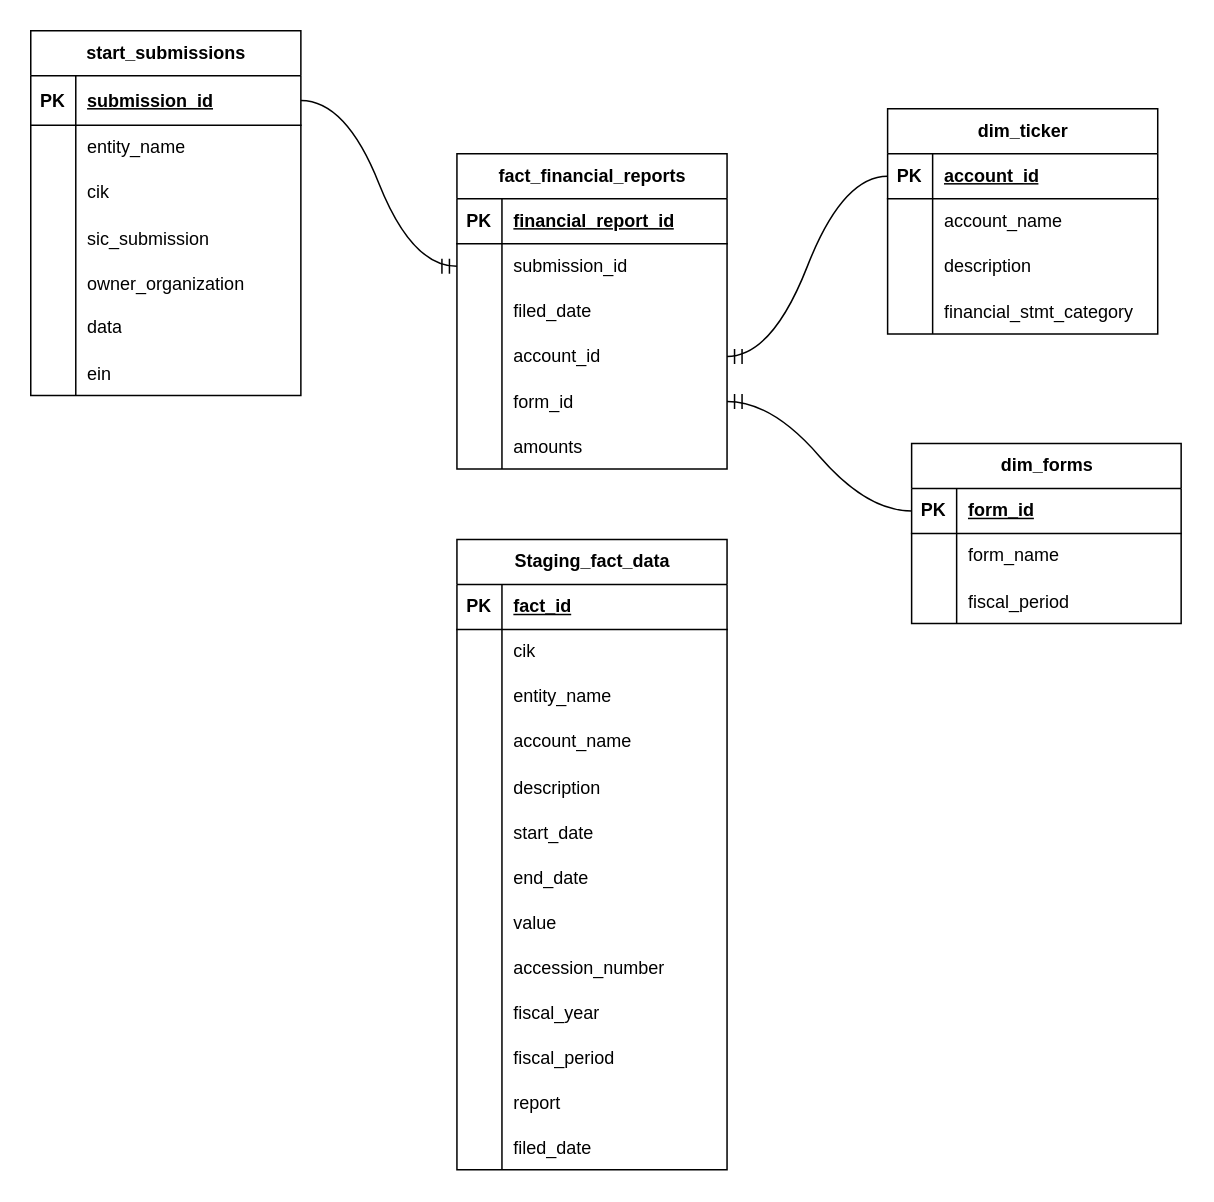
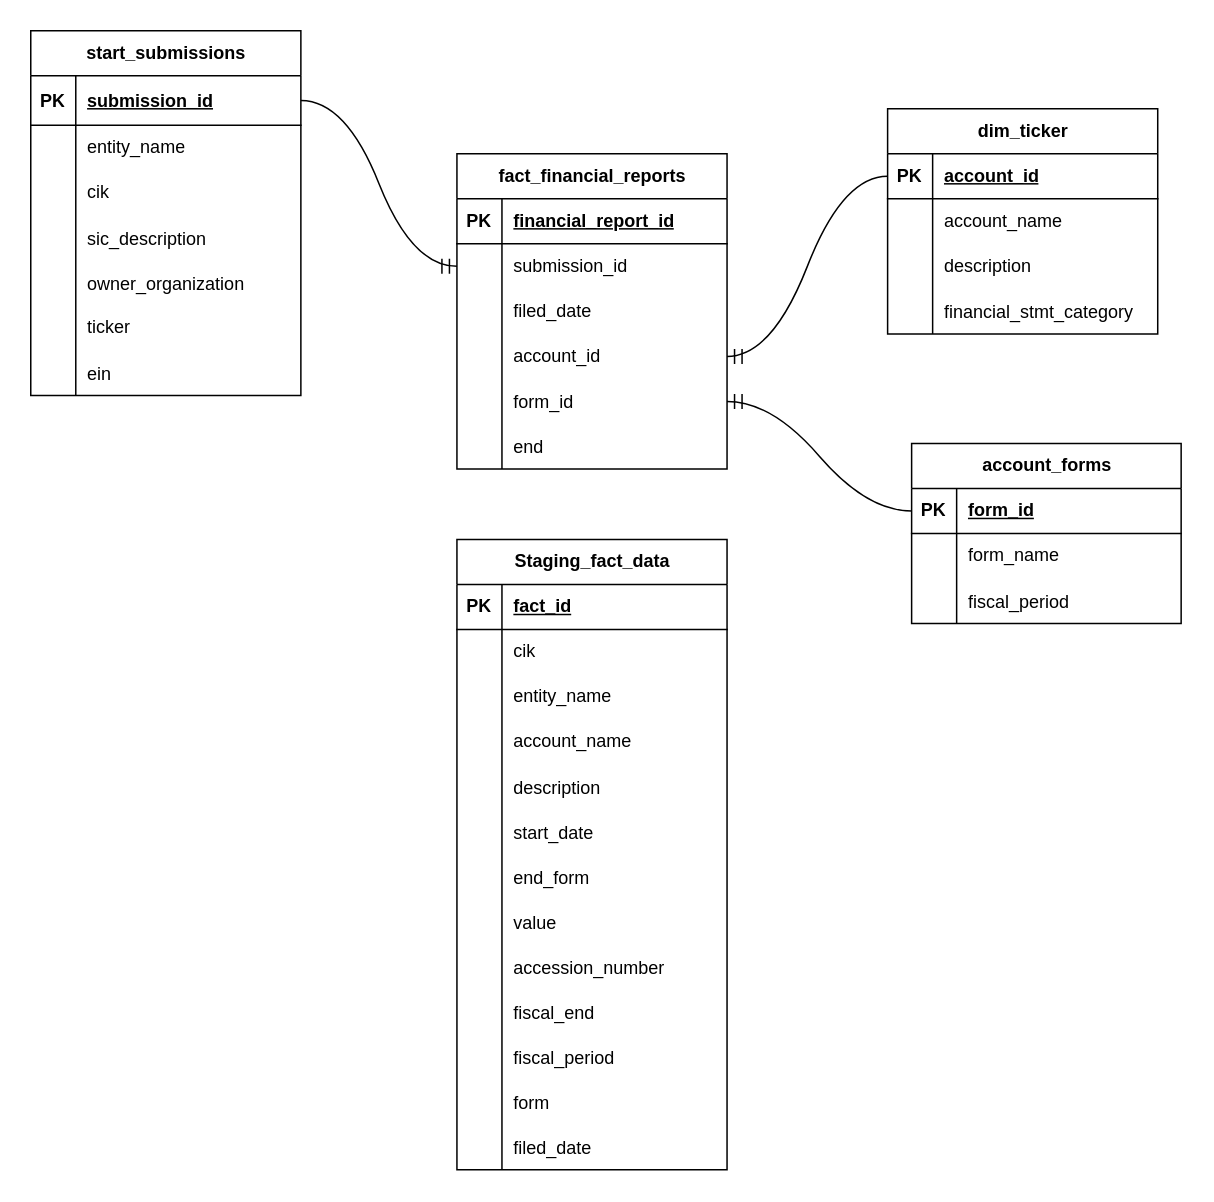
node "sic_submission": label "sic_submission" -> "sic_description"
node "data": label "data" -> "ticker"
node "amounts": label "amounts" -> "end"
node "dim_forms": label "dim_forms" -> "account_forms"
node "end_date": label "end_date" -> "end_form"
node "fiscal_year": label "fiscal_year" -> "fiscal_end"
node "report": label "report" -> "form"
